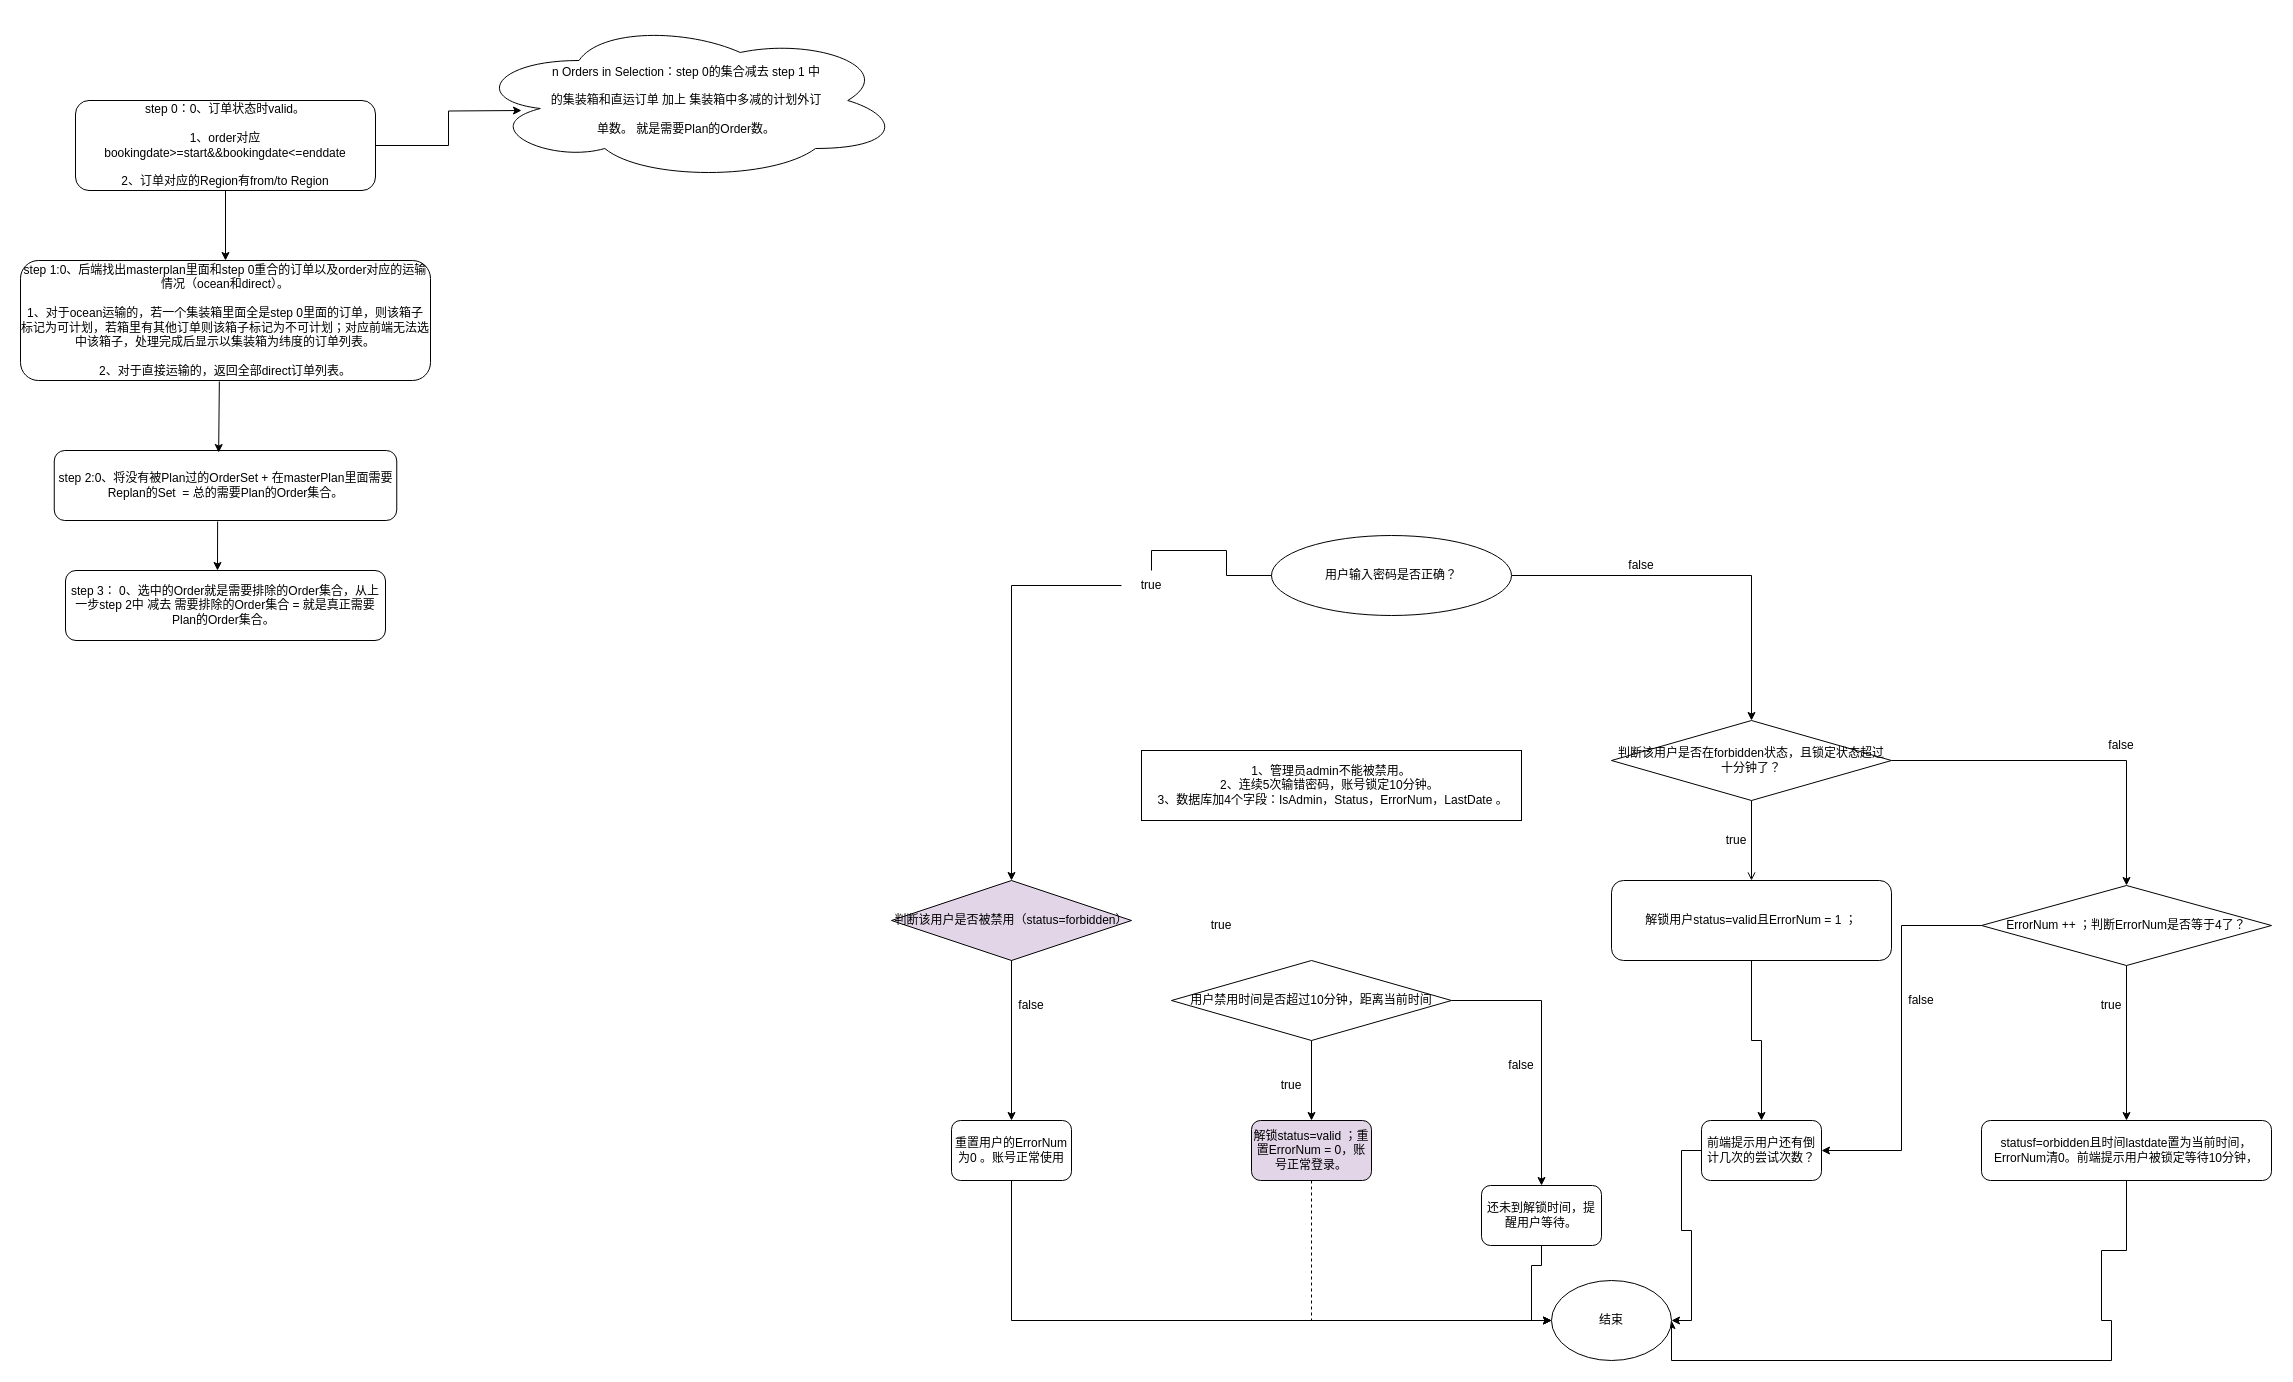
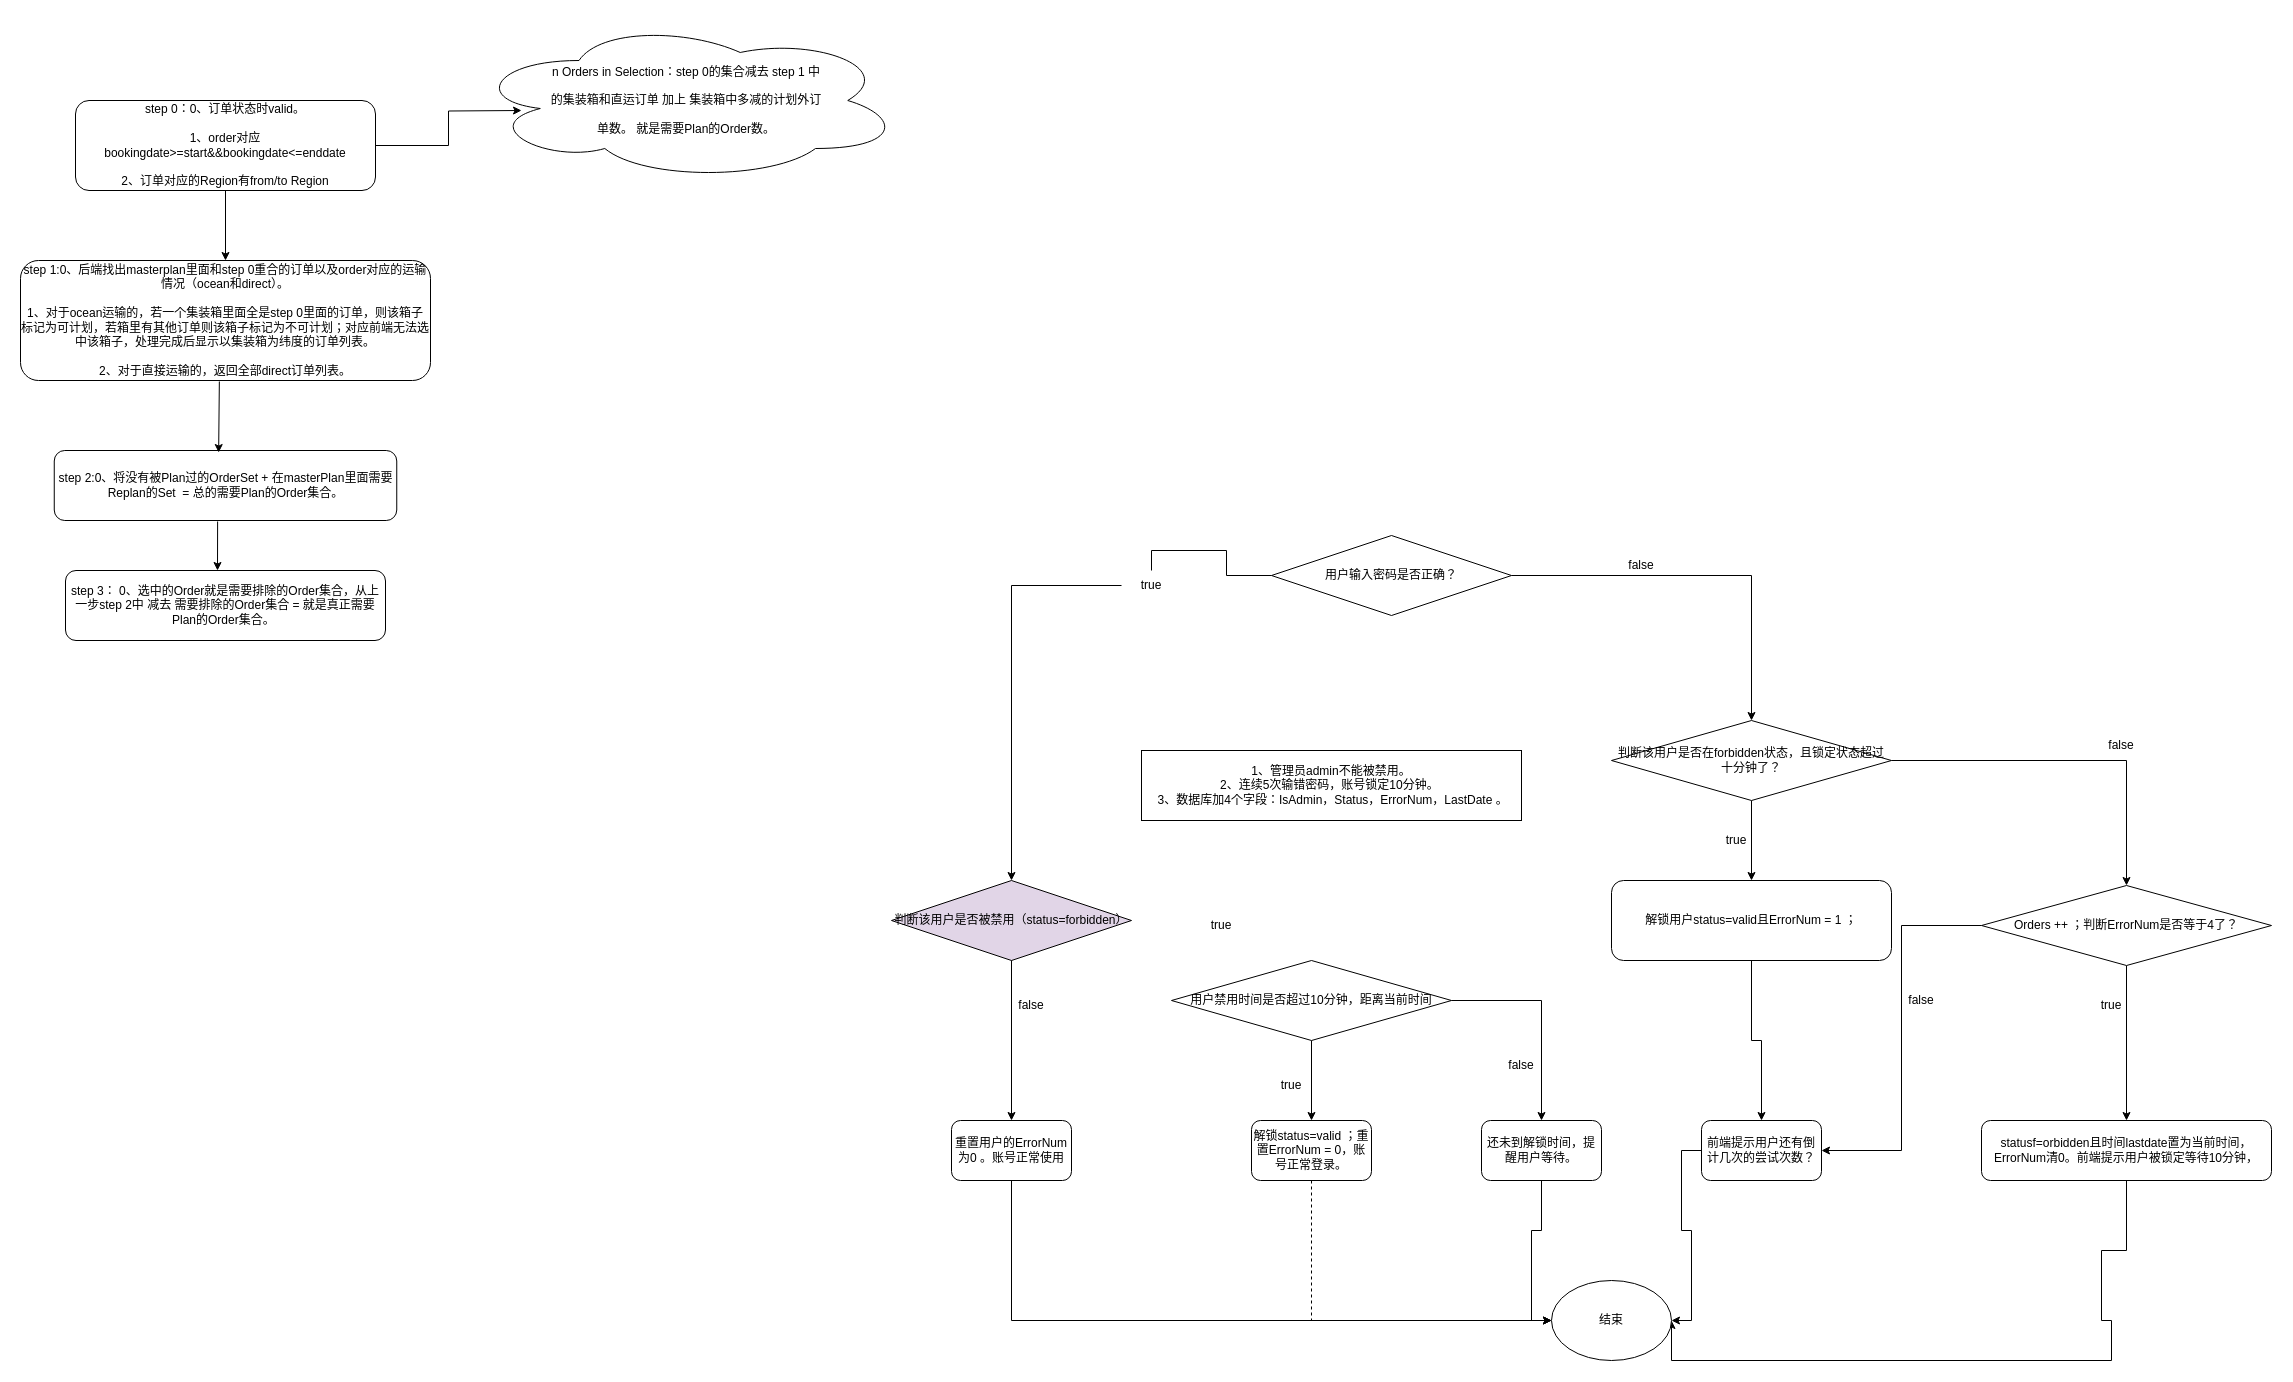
node "用户输入密码是否正确？": shape ellipse -> diamond
edge "判断该用户是否在forbidden状态，且锁定状态超过十分钟了？" -> "解锁用户status=valid且ErrorNum = 1 ；": arrowhead open -> classic
node "ErrorNum ++ ；判断ErrorNum是否等于4了？": label "ErrorNum ++ ；判断ErrorNum是否等于4了？" -> "Orders ++ ；判断ErrorNum是否等于4了？"
node "解锁status=valid ；重置ErrorNum = 0，账号正常登录。": fillcolor #e1d5e7 -> #ffffff
node "还未到解锁时间，提醒用户等待。": moved (1542, 1216) -> (1542, 1151)
